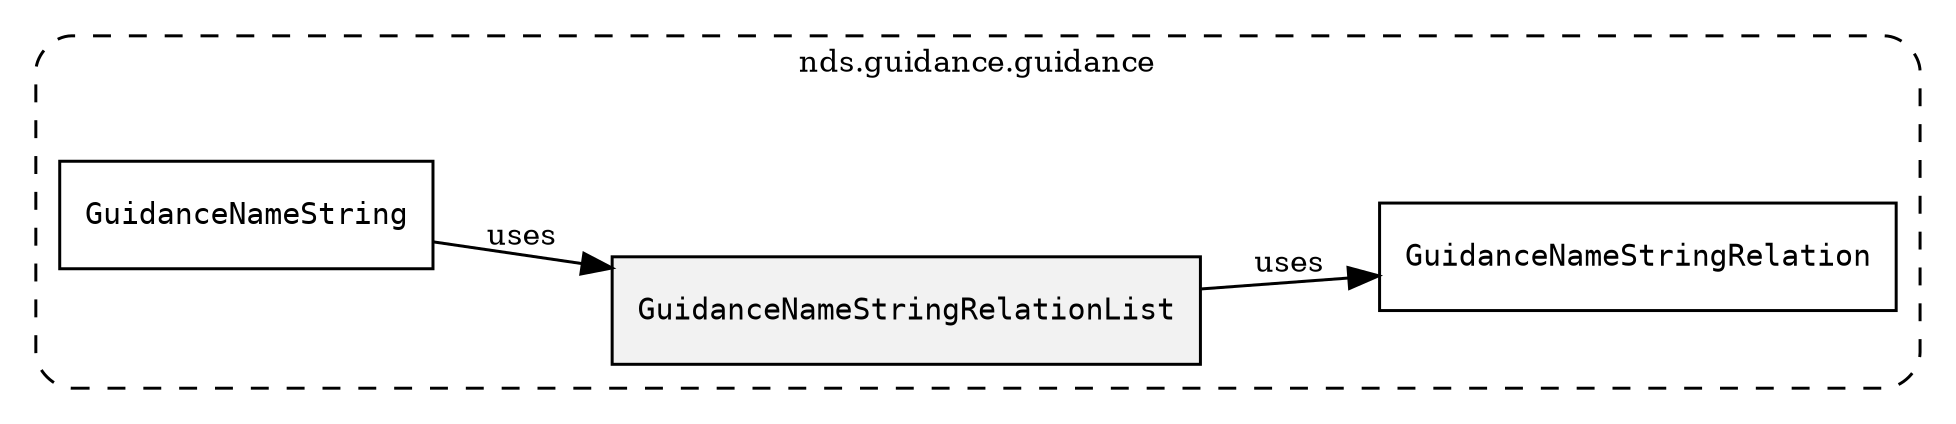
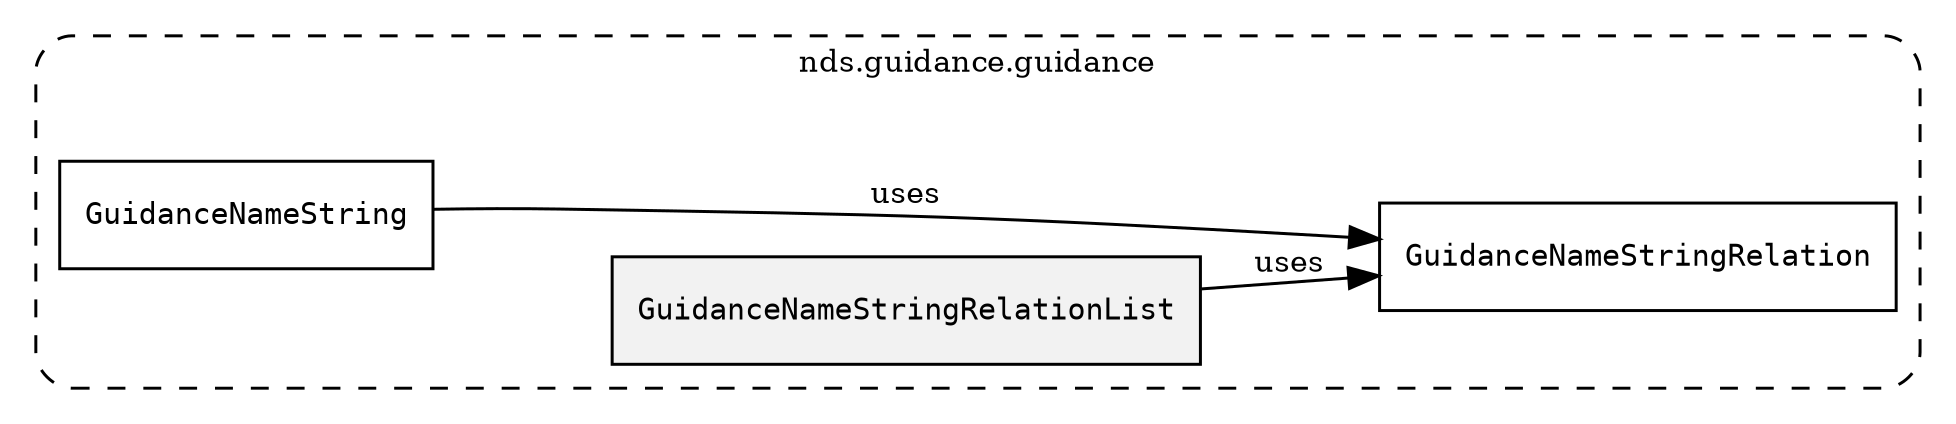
edge "GuidanceNameString" -> "GuidanceNameStringRelationList": now "GuidanceNameString" -> "GuidanceNameStringRelation"
